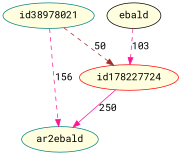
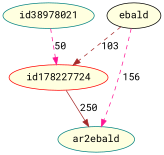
edge "ebald" -> "id178227724": color deeppink -> brown
edge "id38978021" -> "id178227724": color brown -> deeppink
edge "id38978021" -> "ar2ebald": now "ebald" -> "ar2ebald"
edge "id178227724" -> "ar2ebald": color deeppink -> brown
